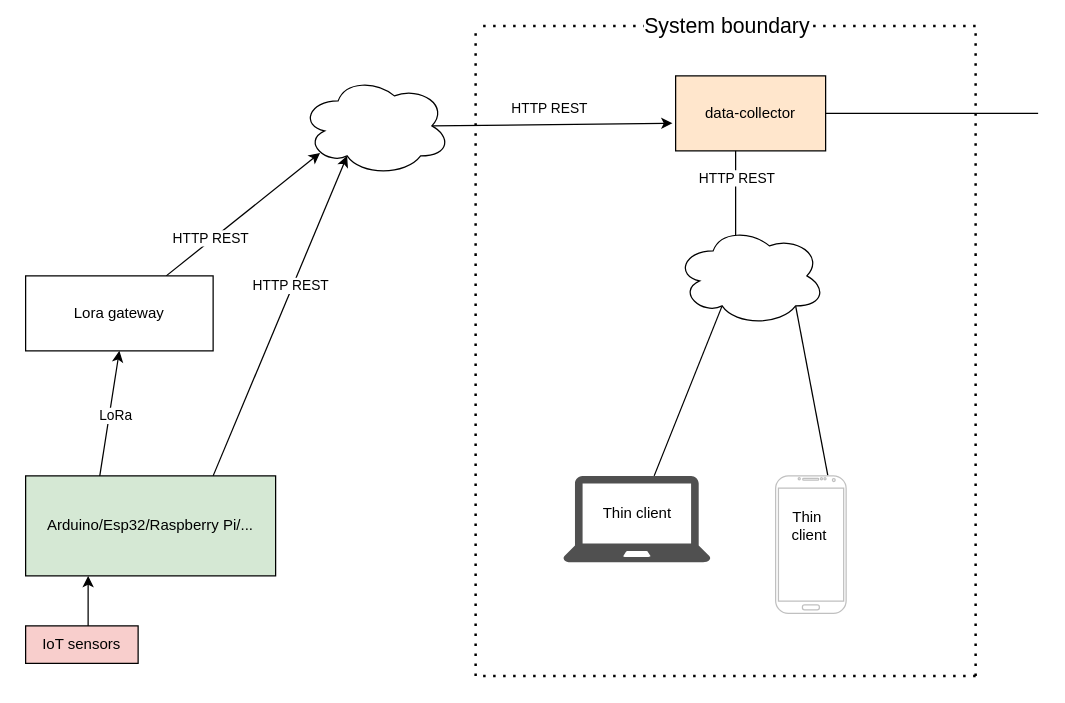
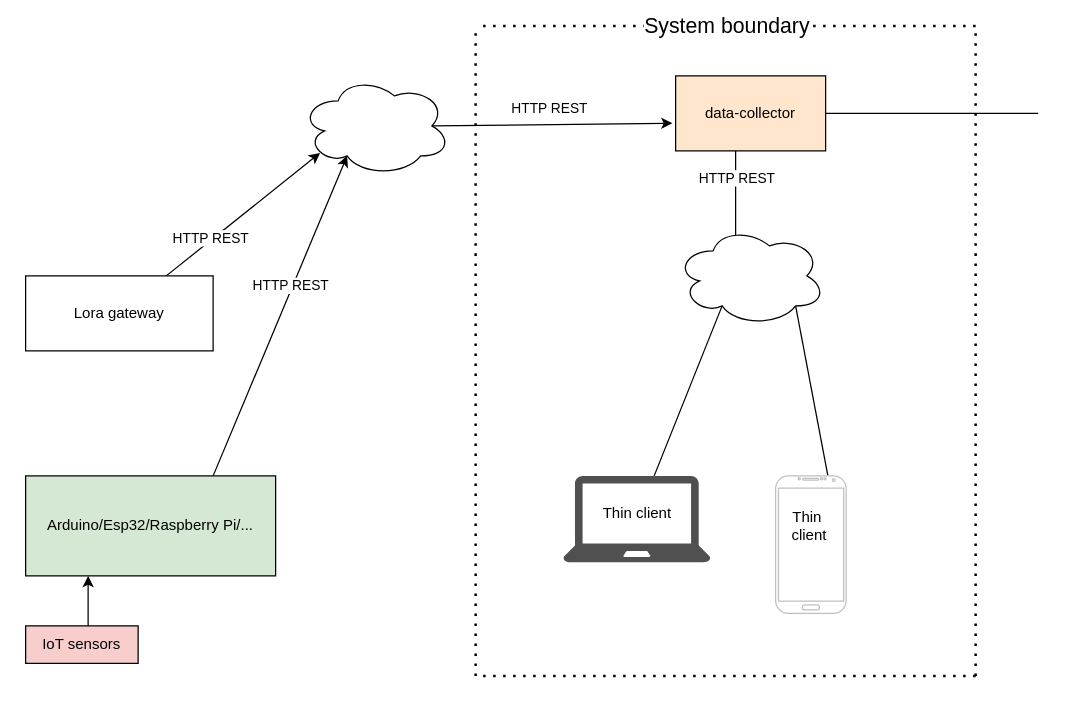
edge "Arduino/Esp32/Raspberry Pi/..." -> "Lora gateway": removed, label "LoRa"
